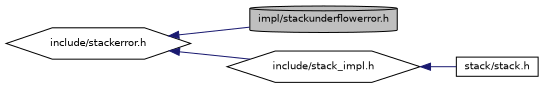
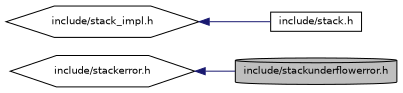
node "impl/stackunderflowerror.h": label "impl/stackunderflowerror.h" -> "include/stackunderflowerror.h"
edge "include/stack_impl.h" -> "include/stackerror.h": removed
node "stack/stack.h": label "stack/stack.h" -> "include/stack.h"
